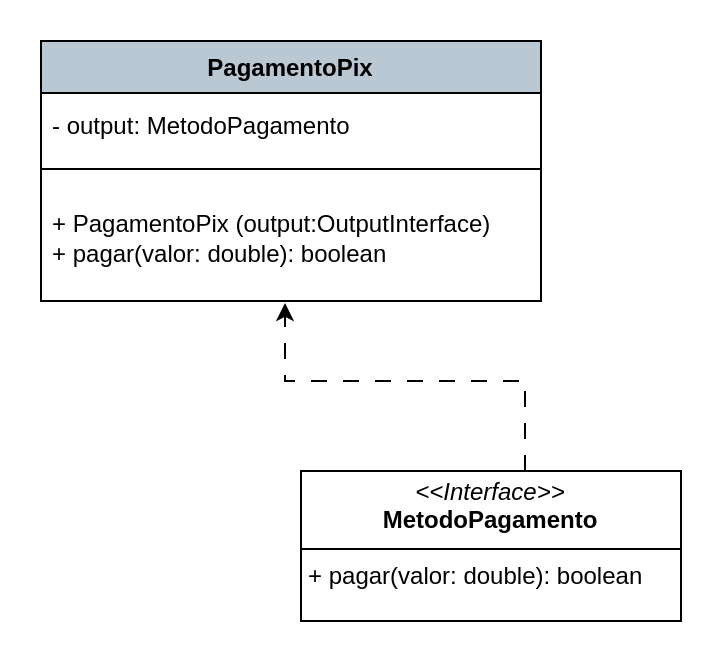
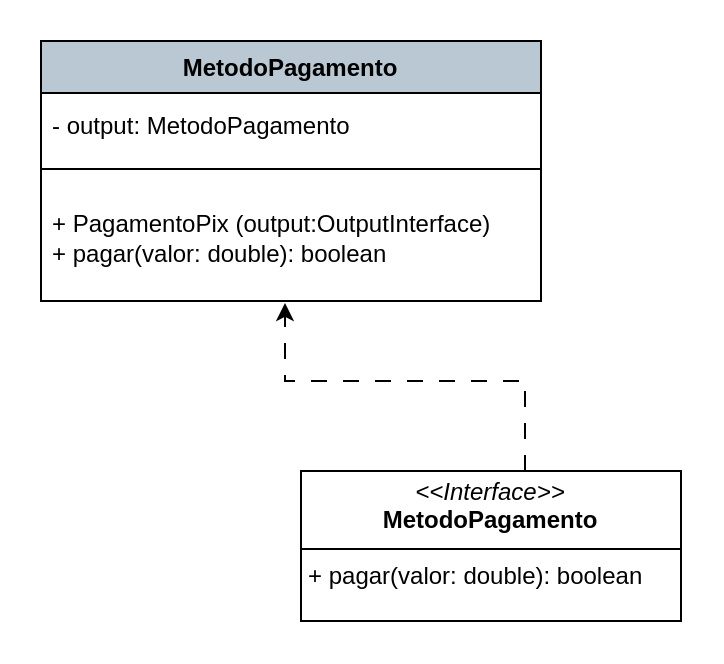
node "PagamentoPix": label "PagamentoPix" -> "MetodoPagamento"
